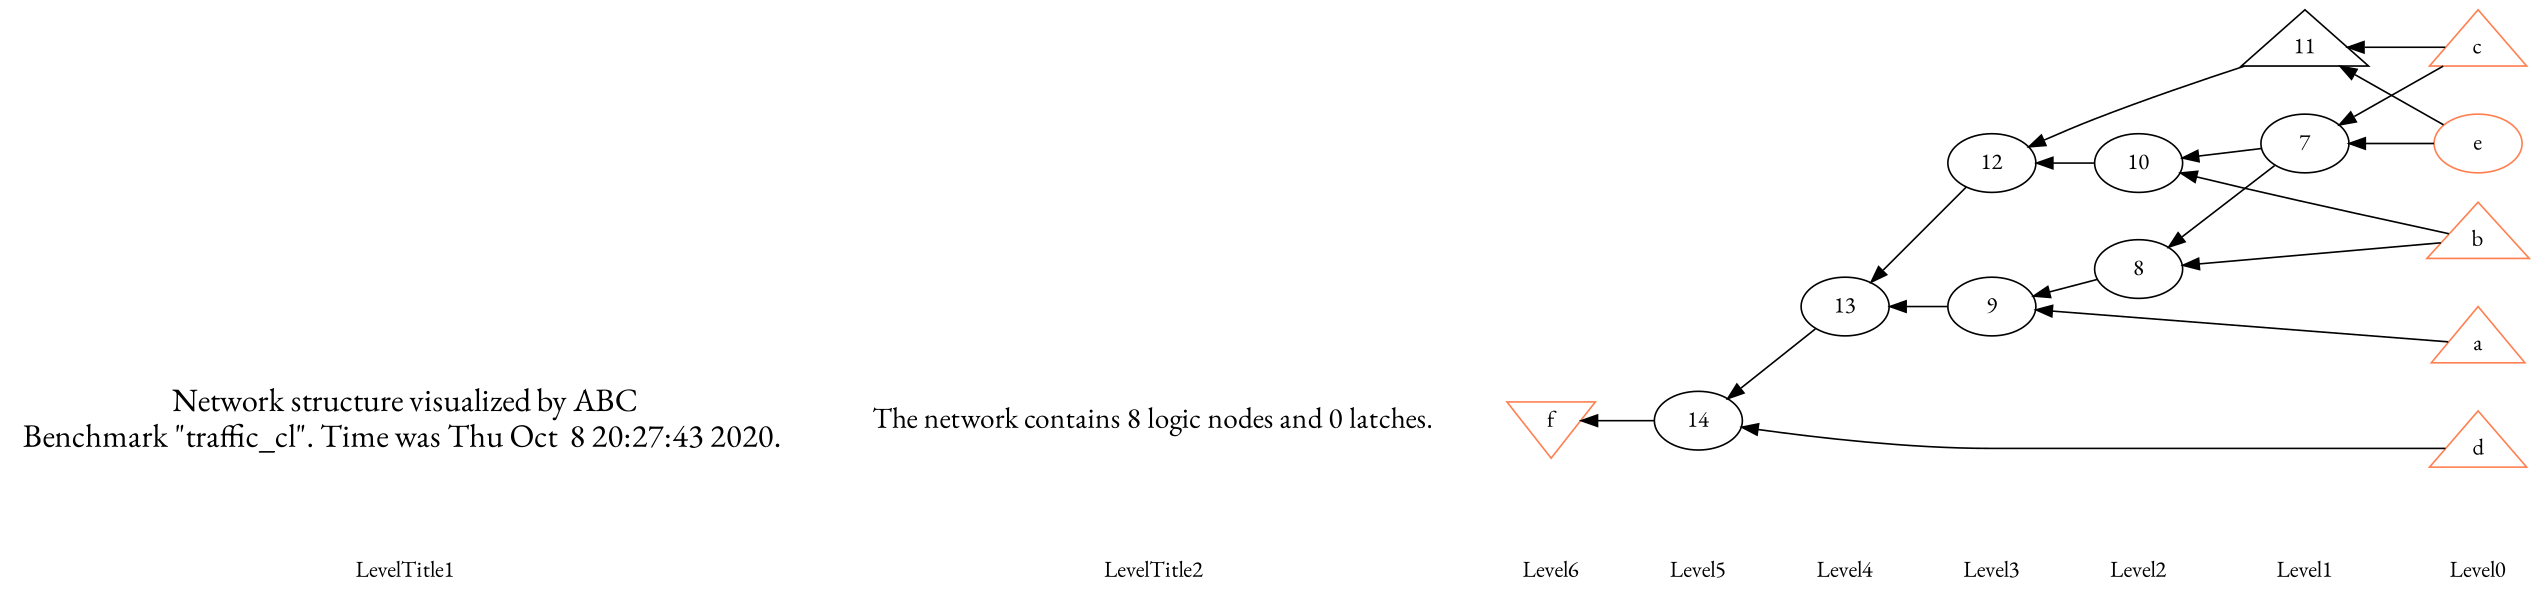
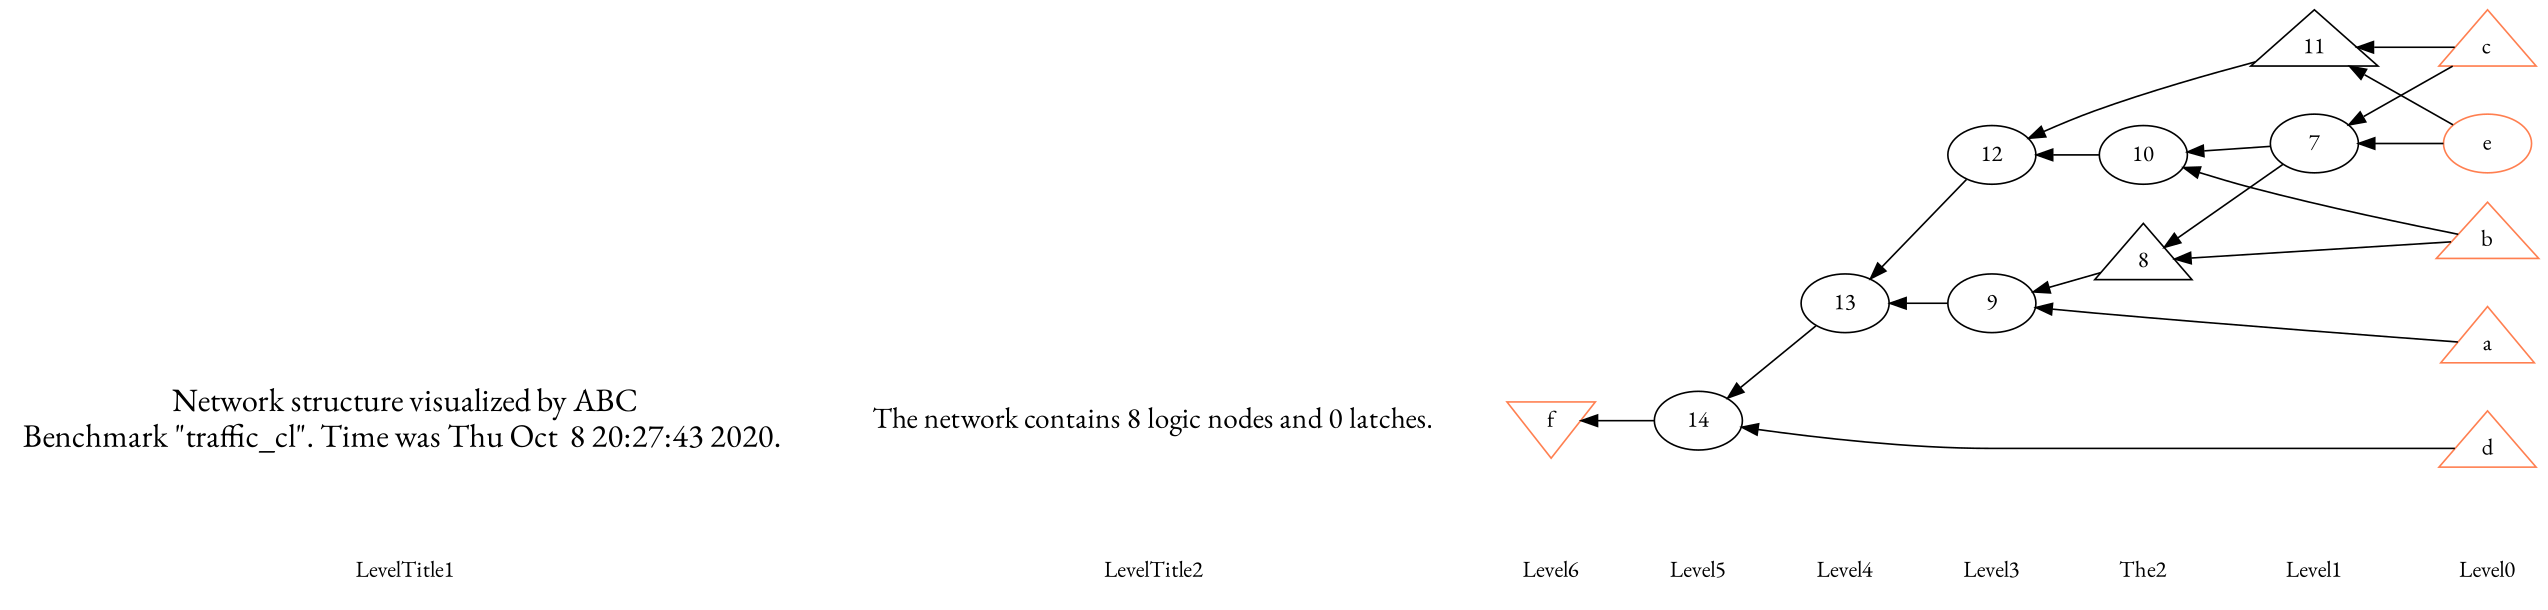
node "8": shape ellipse -> triangle
node "Level2": label "Level2" -> "The2"
